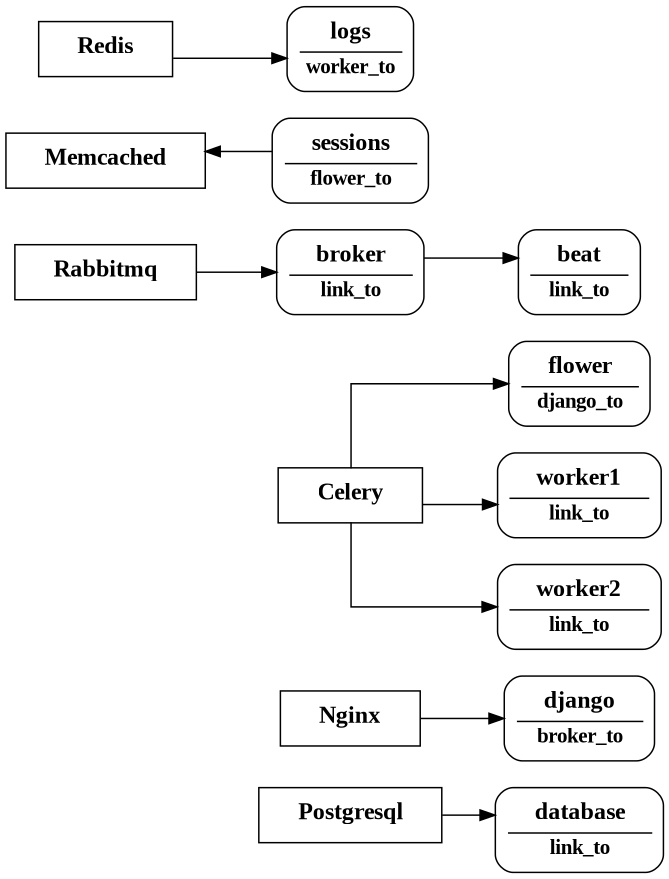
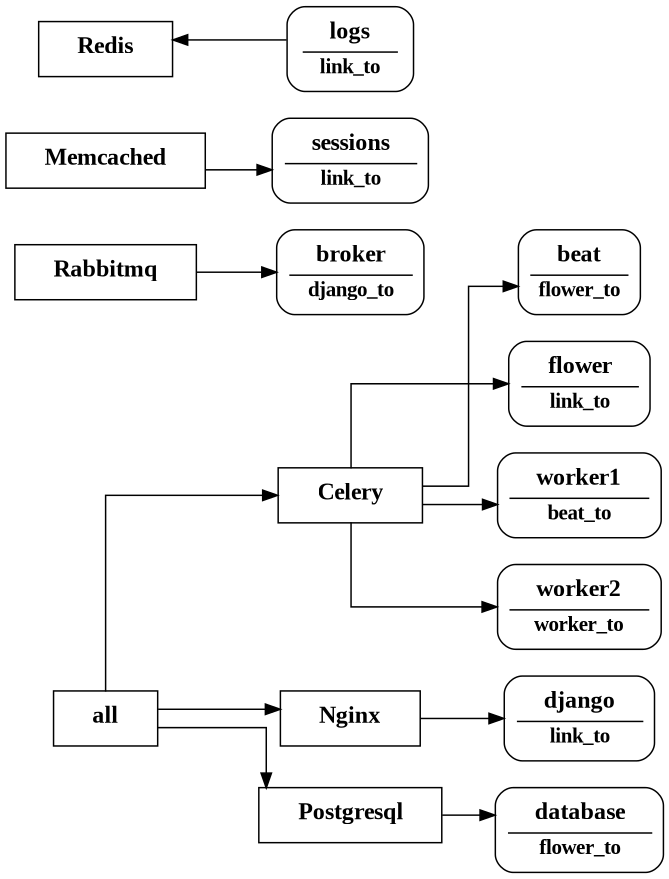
edge "Redis" -> "logs": reversed
node "logs": text "worker_to" -> "link_to"
edge "sessions" -> "Memcached": reversed
node "sessions": text "flower_to" -> "link_to"
edge "broker" -> "beat": now "Celery" -> "beat"
node "broker": text "link_to" -> "django_to"
node "beat": text "link_to" -> "flower_to"
node "flower": text "django_to" -> "link_to"
node "worker1": text "link_to" -> "beat_to"
node "worker2": text "link_to" -> "worker_to"
node "all": added
node "django": text "broker_to" -> "link_to"
node "database": text "link_to" -> "flower_to"
